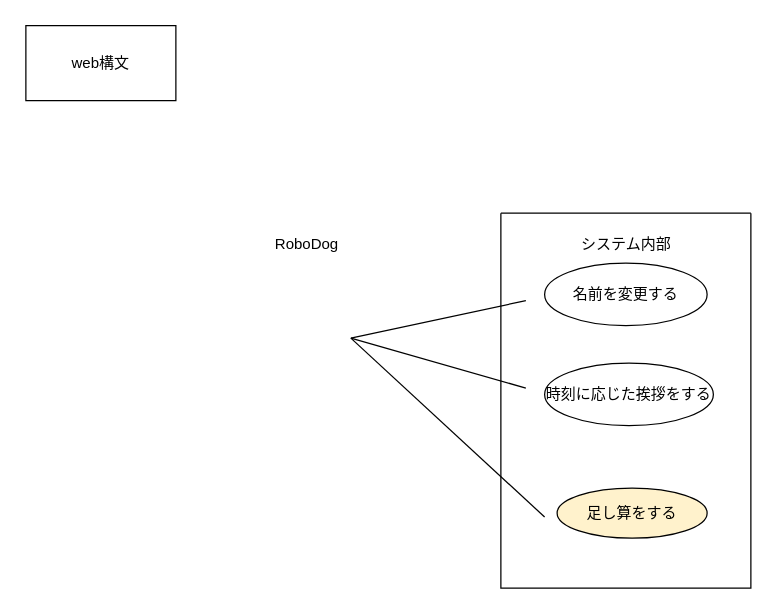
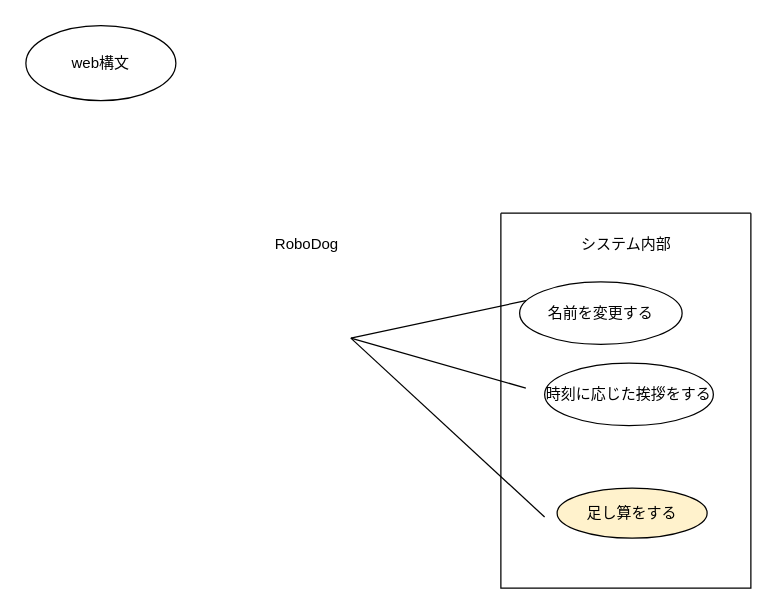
node "web構文": shape rectangle -> ellipse
node "名前を変更する": moved (626, 294) -> (601, 313)
